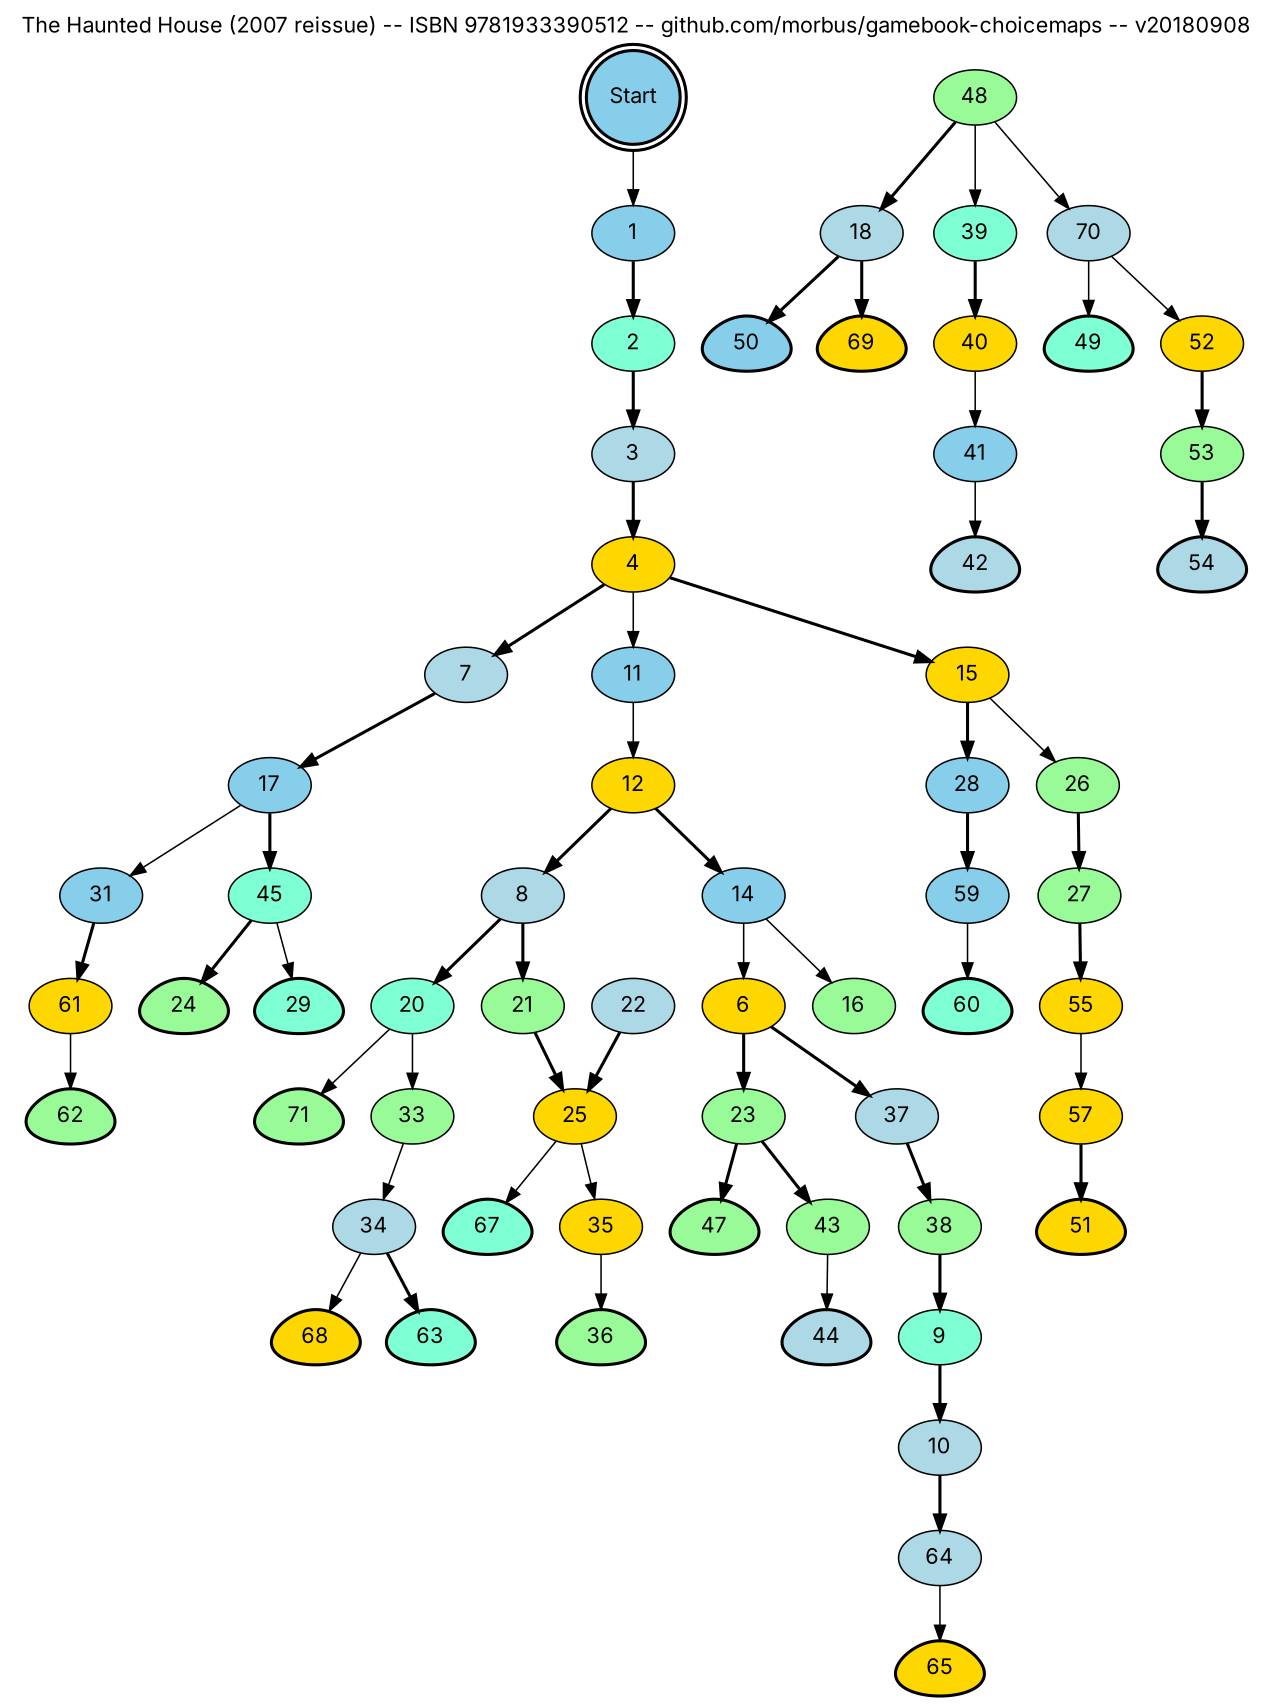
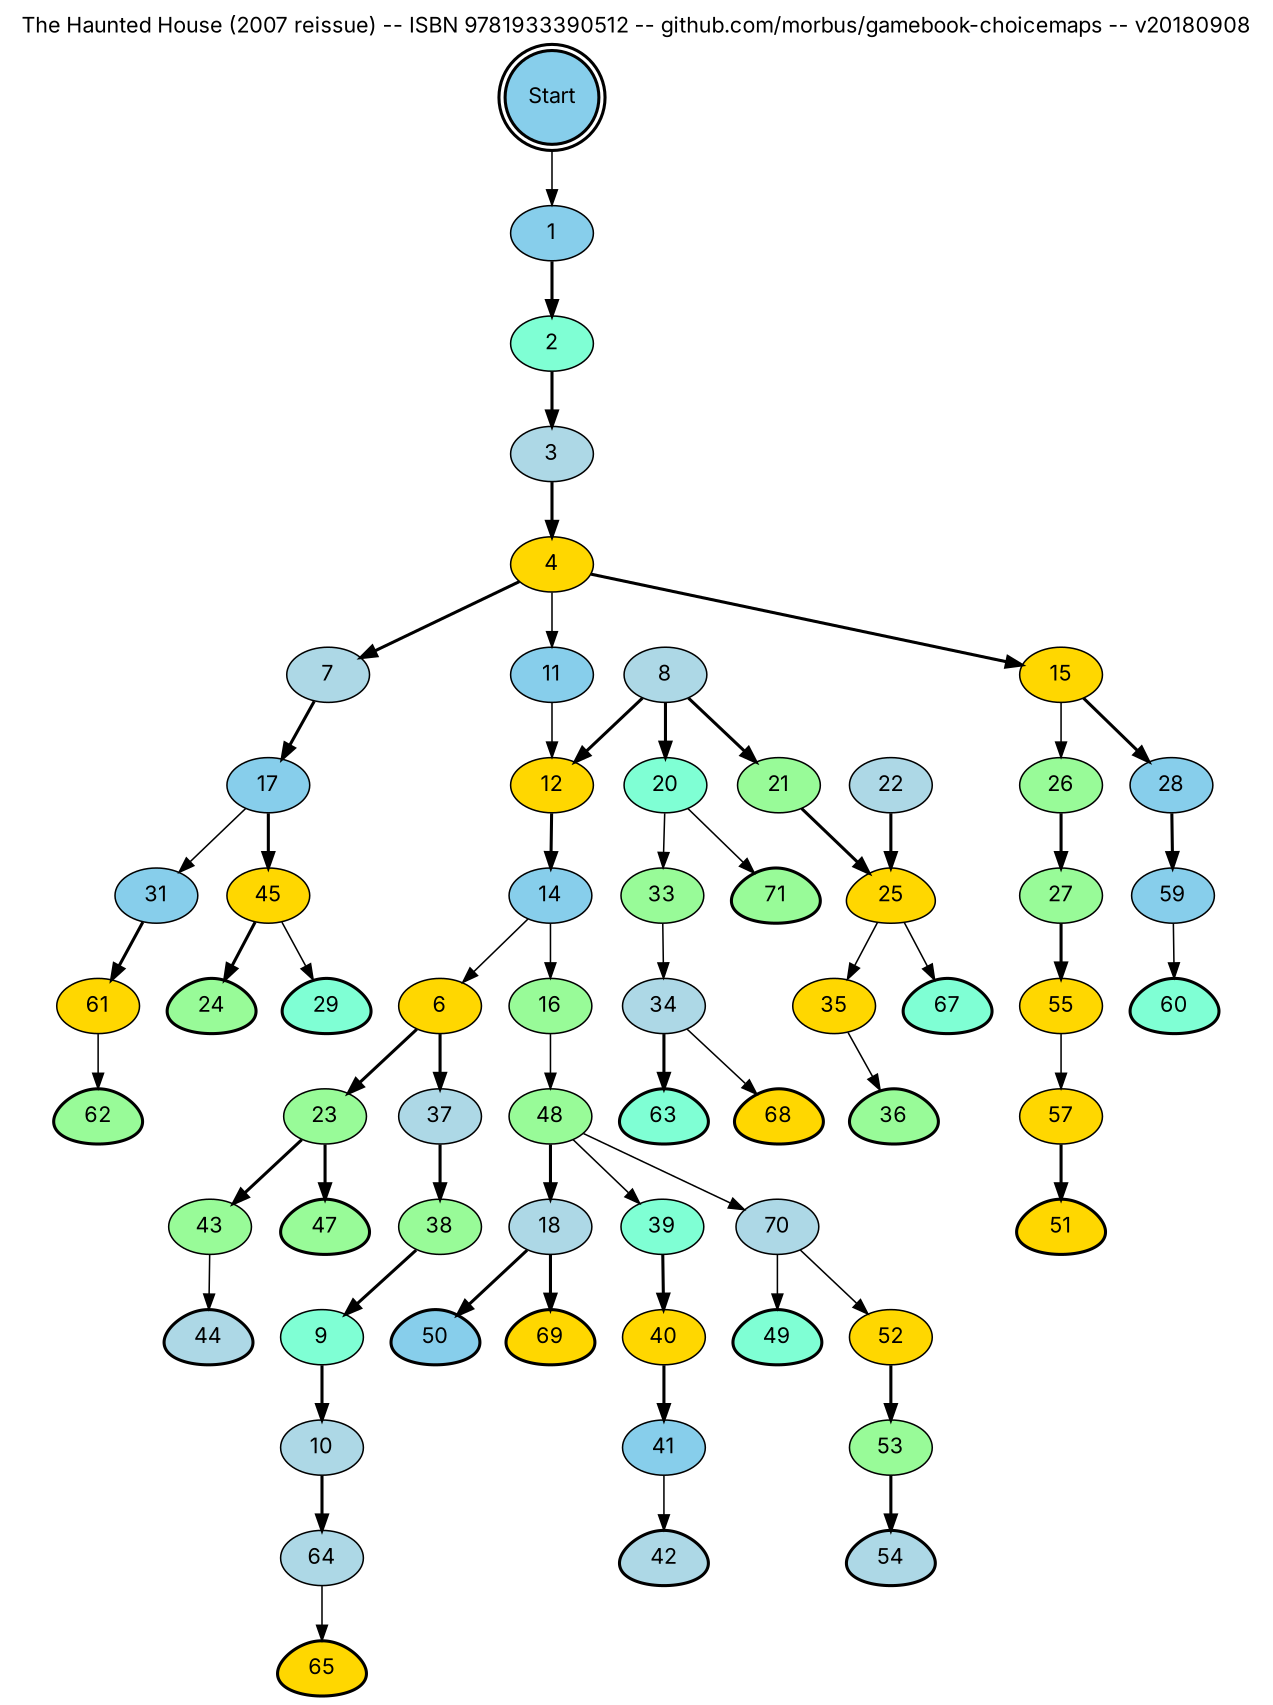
edge "40" -> "41": style solid -> bold
edge "12" -> "8": reversed
node "45": fillcolor aquamarine -> gold
edge "16" -> "48": added
node "25": shape ellipse -> egg
